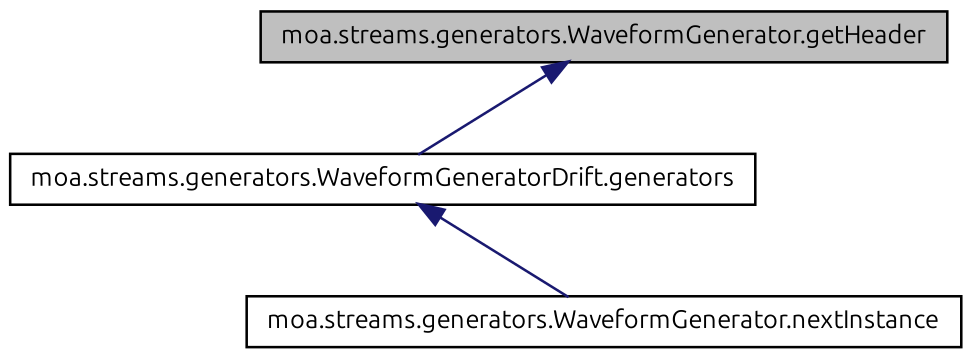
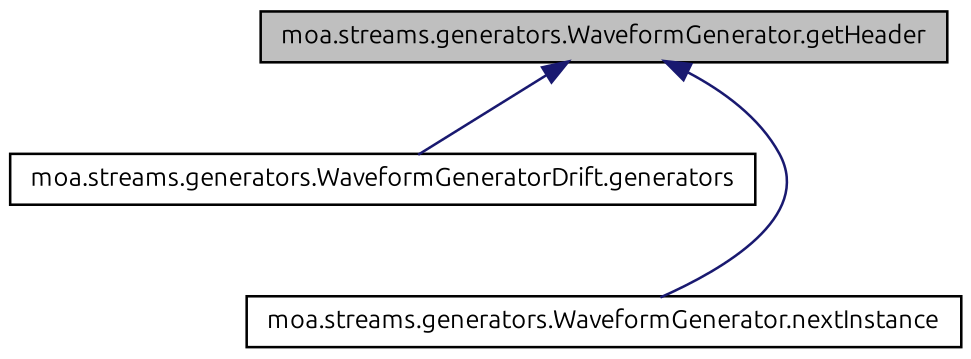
edge "moa.streams.generators.WaveformGenerator.nextInstance" -> "moa.streams.generators.WaveformGeneratorDrift.generators": now "moa.streams.generators.WaveformGenerator.nextInstance" -> "moa.streams.generators.WaveformGenerator.getHeader"
